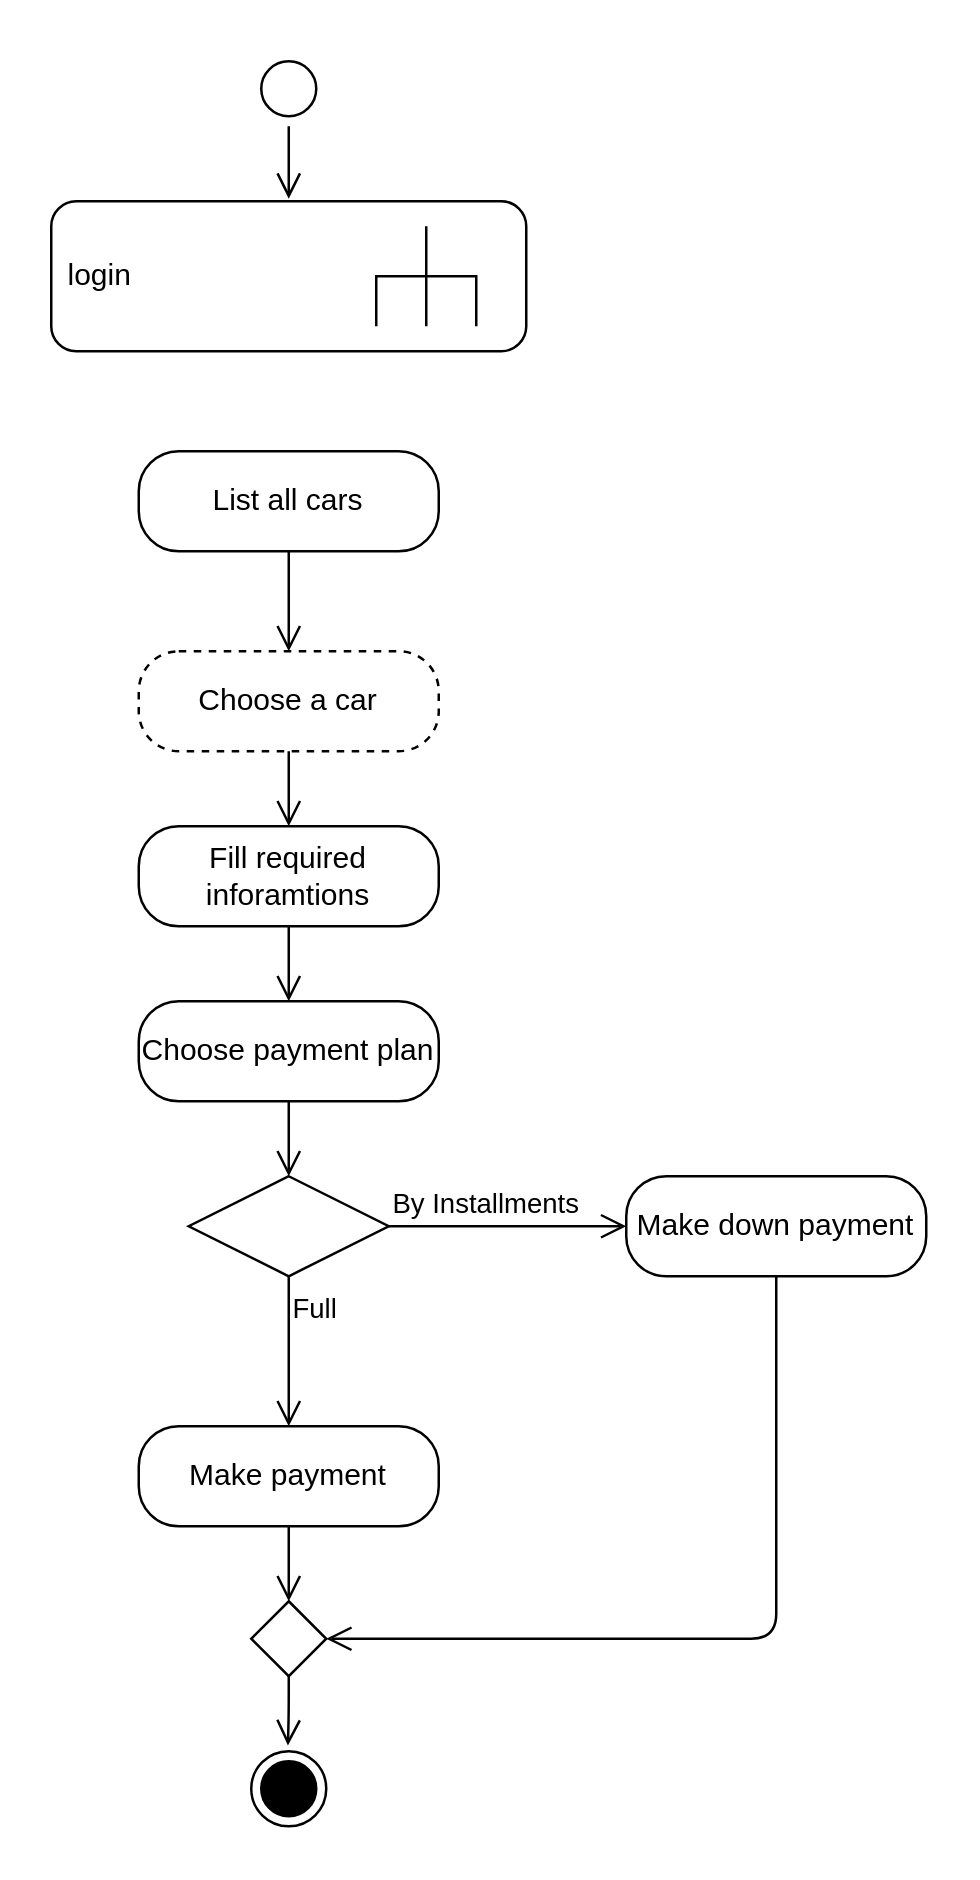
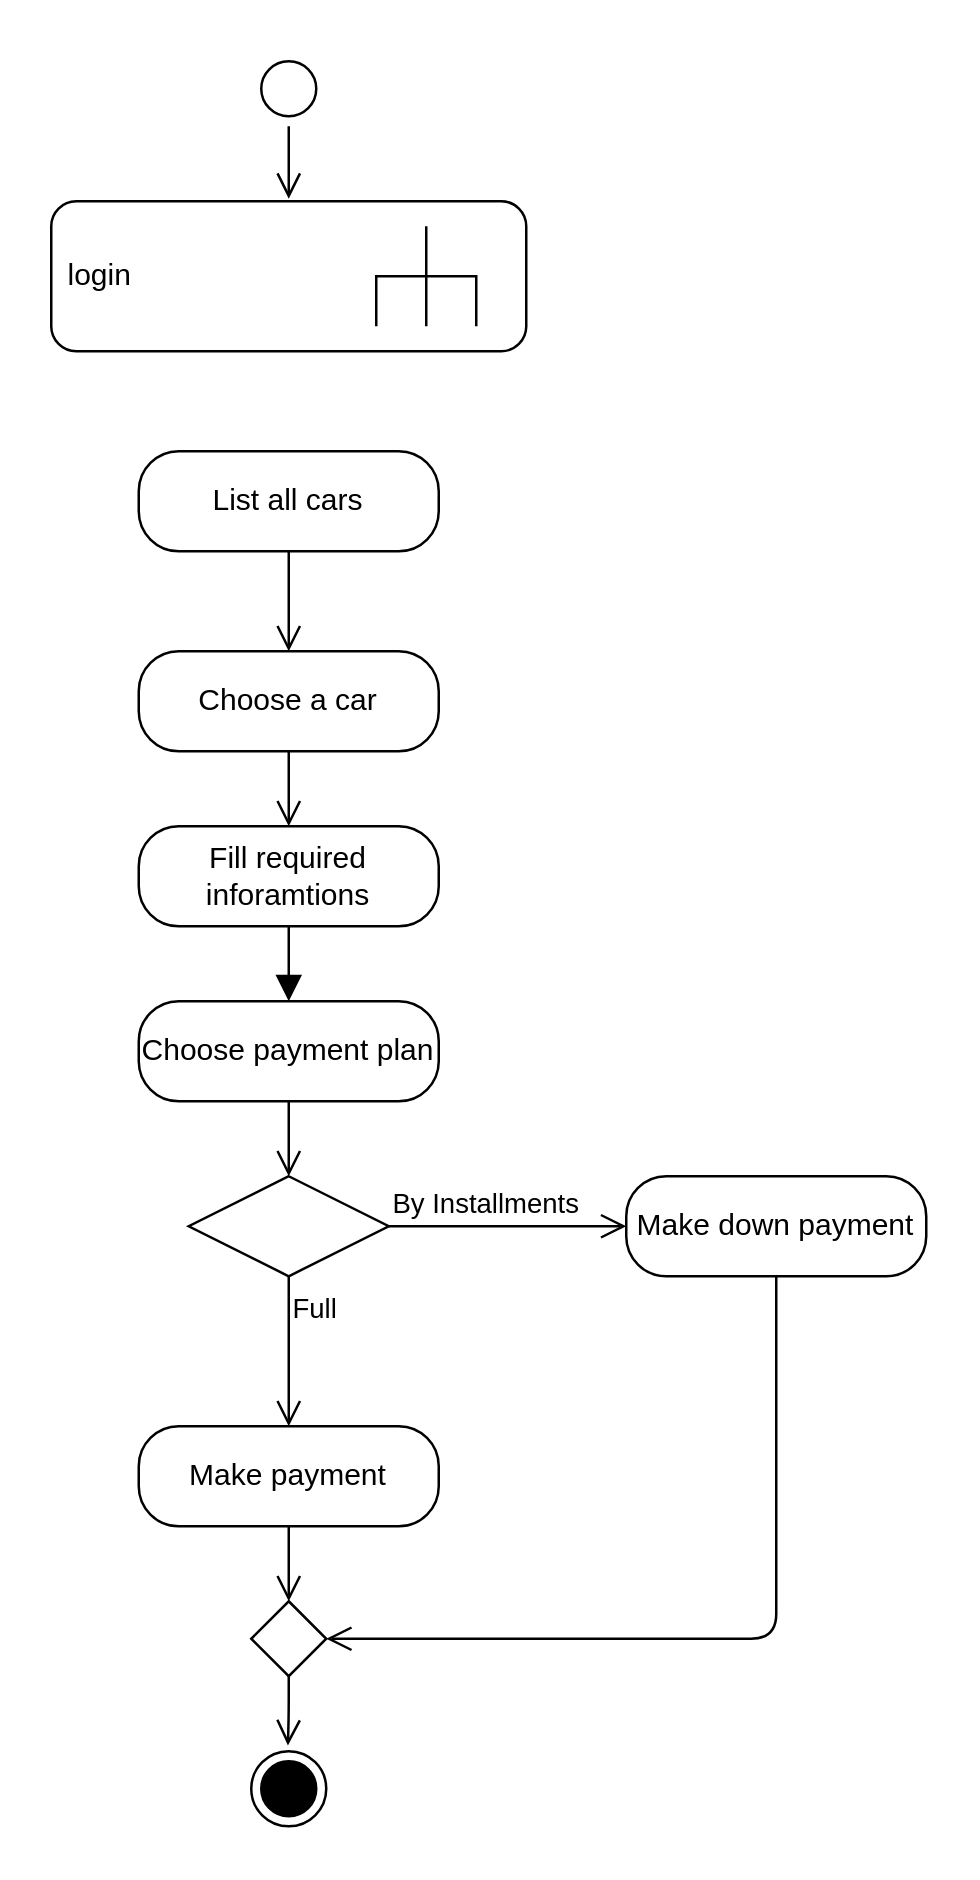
node "Choose a car": style dashed -> solid
edge "Fill required inforamtions" -> "Choose payment plan": arrowhead open -> block
